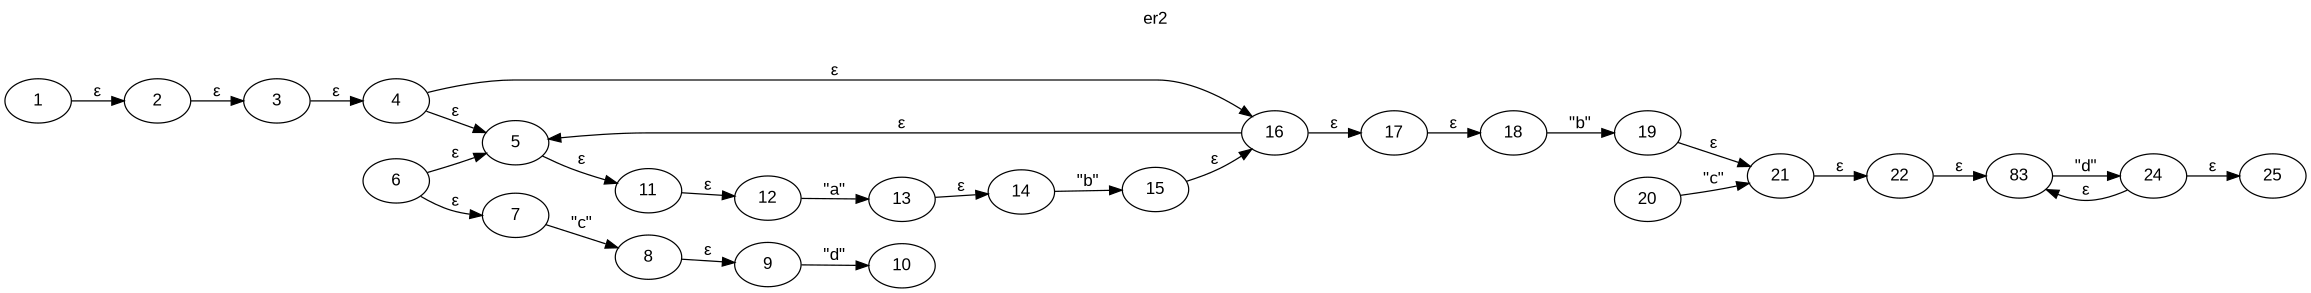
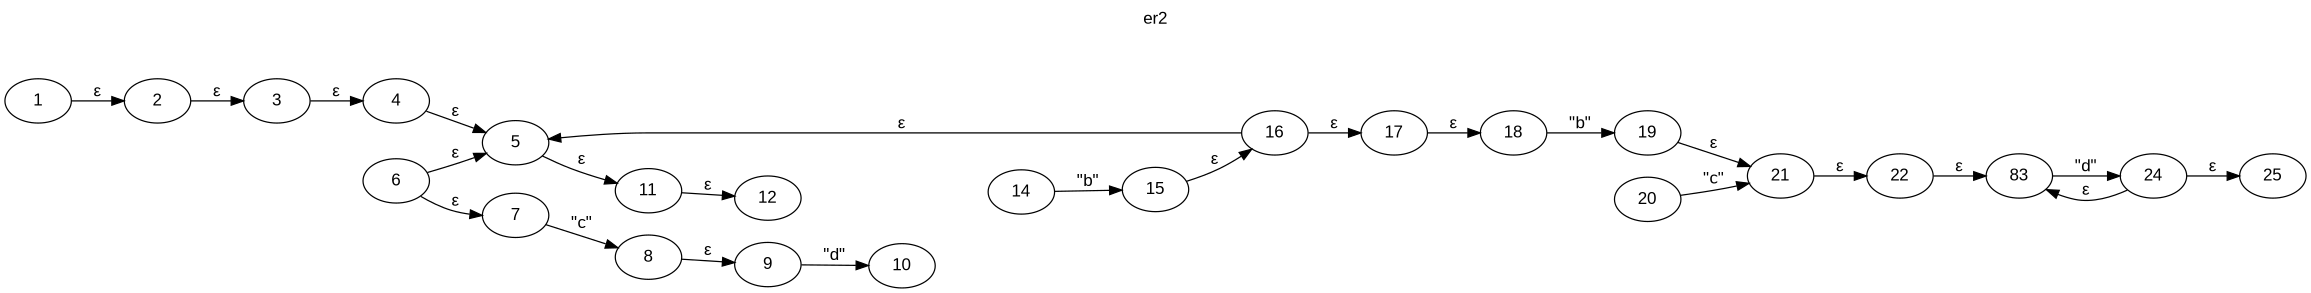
edge "4" -> "16": removed, label "ε"
node "13": removed
